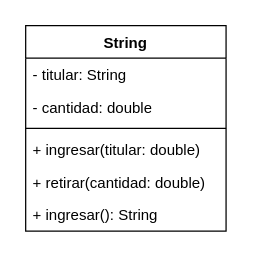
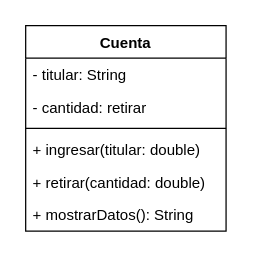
node "String": label "String" -> "Cuenta"
node "- cantidad: double": label "- cantidad: double" -> "- cantidad: retirar"
node "+ ingresar(): String": label "+ ingresar(): String" -> "+ mostrarDatos(): String"
